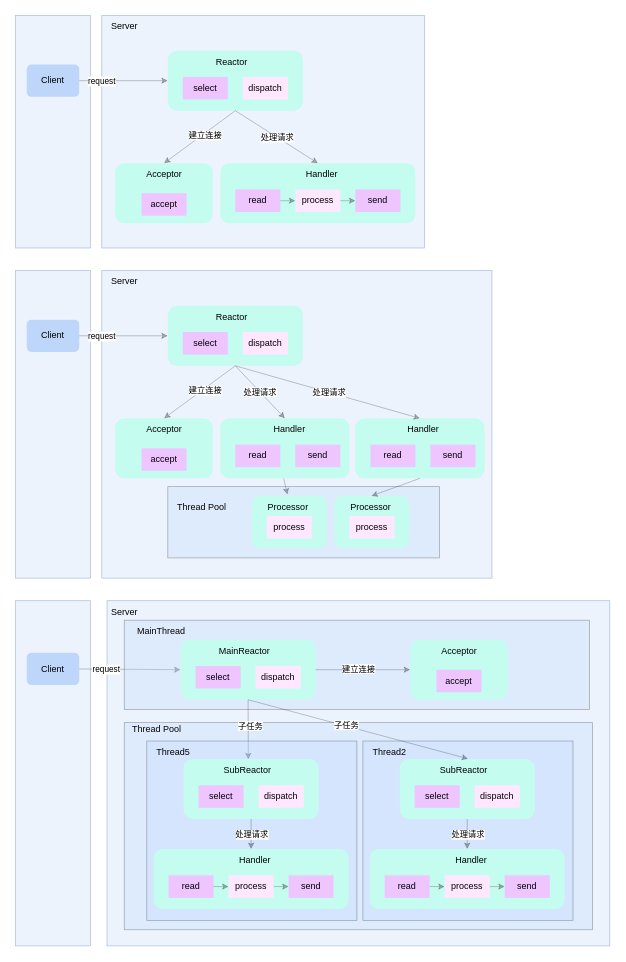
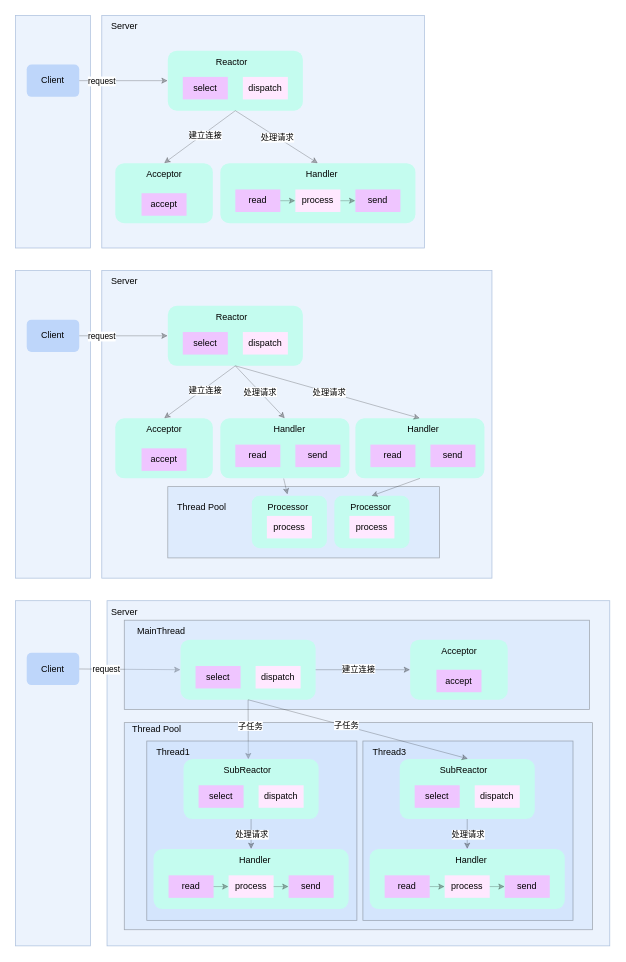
node "MainReactor": removed
node "Thread5": label "Thread5" -> "Thread1"
node "Thread2": label "Thread2" -> "Thread3"
